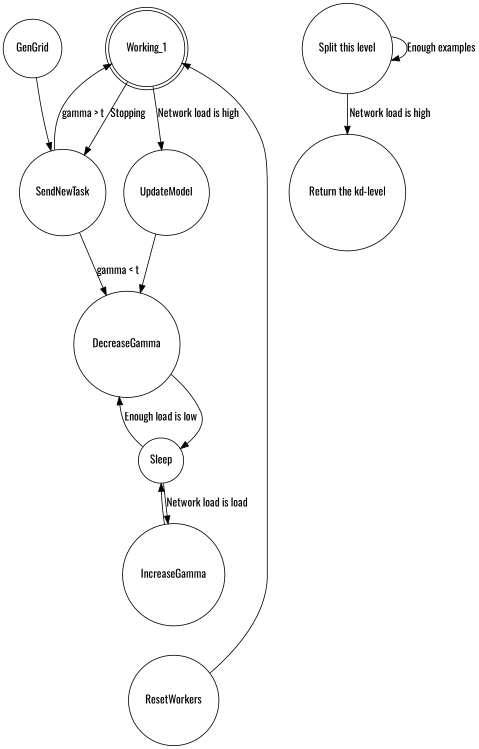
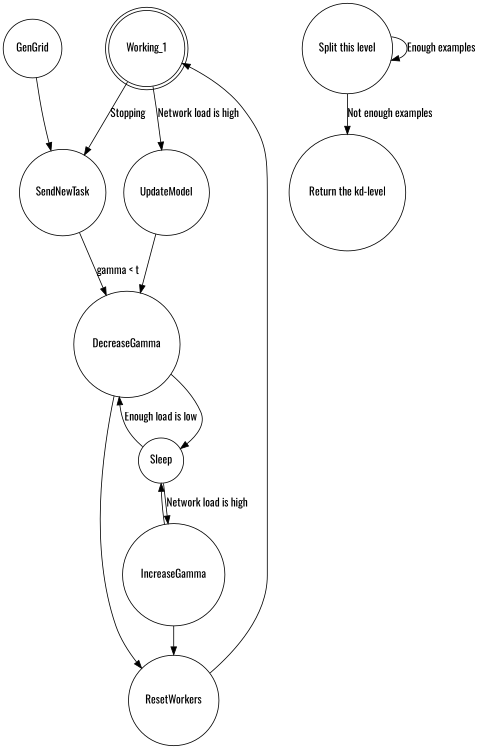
edge "SendNewTask" -> "Working_1": removed, label "gamma > t"
edge "Split this level" -> "Return the kd-level": label "Network load is high" -> "Not enough examples"
edge "Sleep" -> "IncreaseGamma": label "Network load is load" -> "Network load is high"
edge "DecreaseGamma" -> "ResetWorkers": added
edge "IncreaseGamma" -> "ResetWorkers": added
